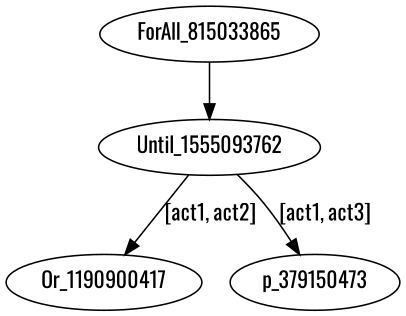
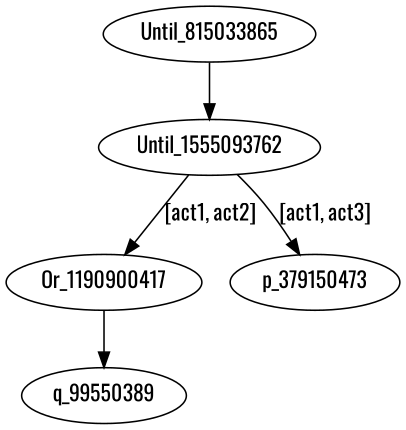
node "ForAll_815033865": label "ForAll_815033865" -> "Until_815033865"
node "q_99550389": added
